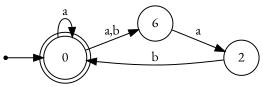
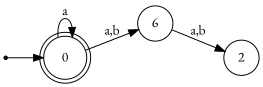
edge "6" -> "2": label "a" -> "a,b"
edge "2" -> "0": removed, label "b"
